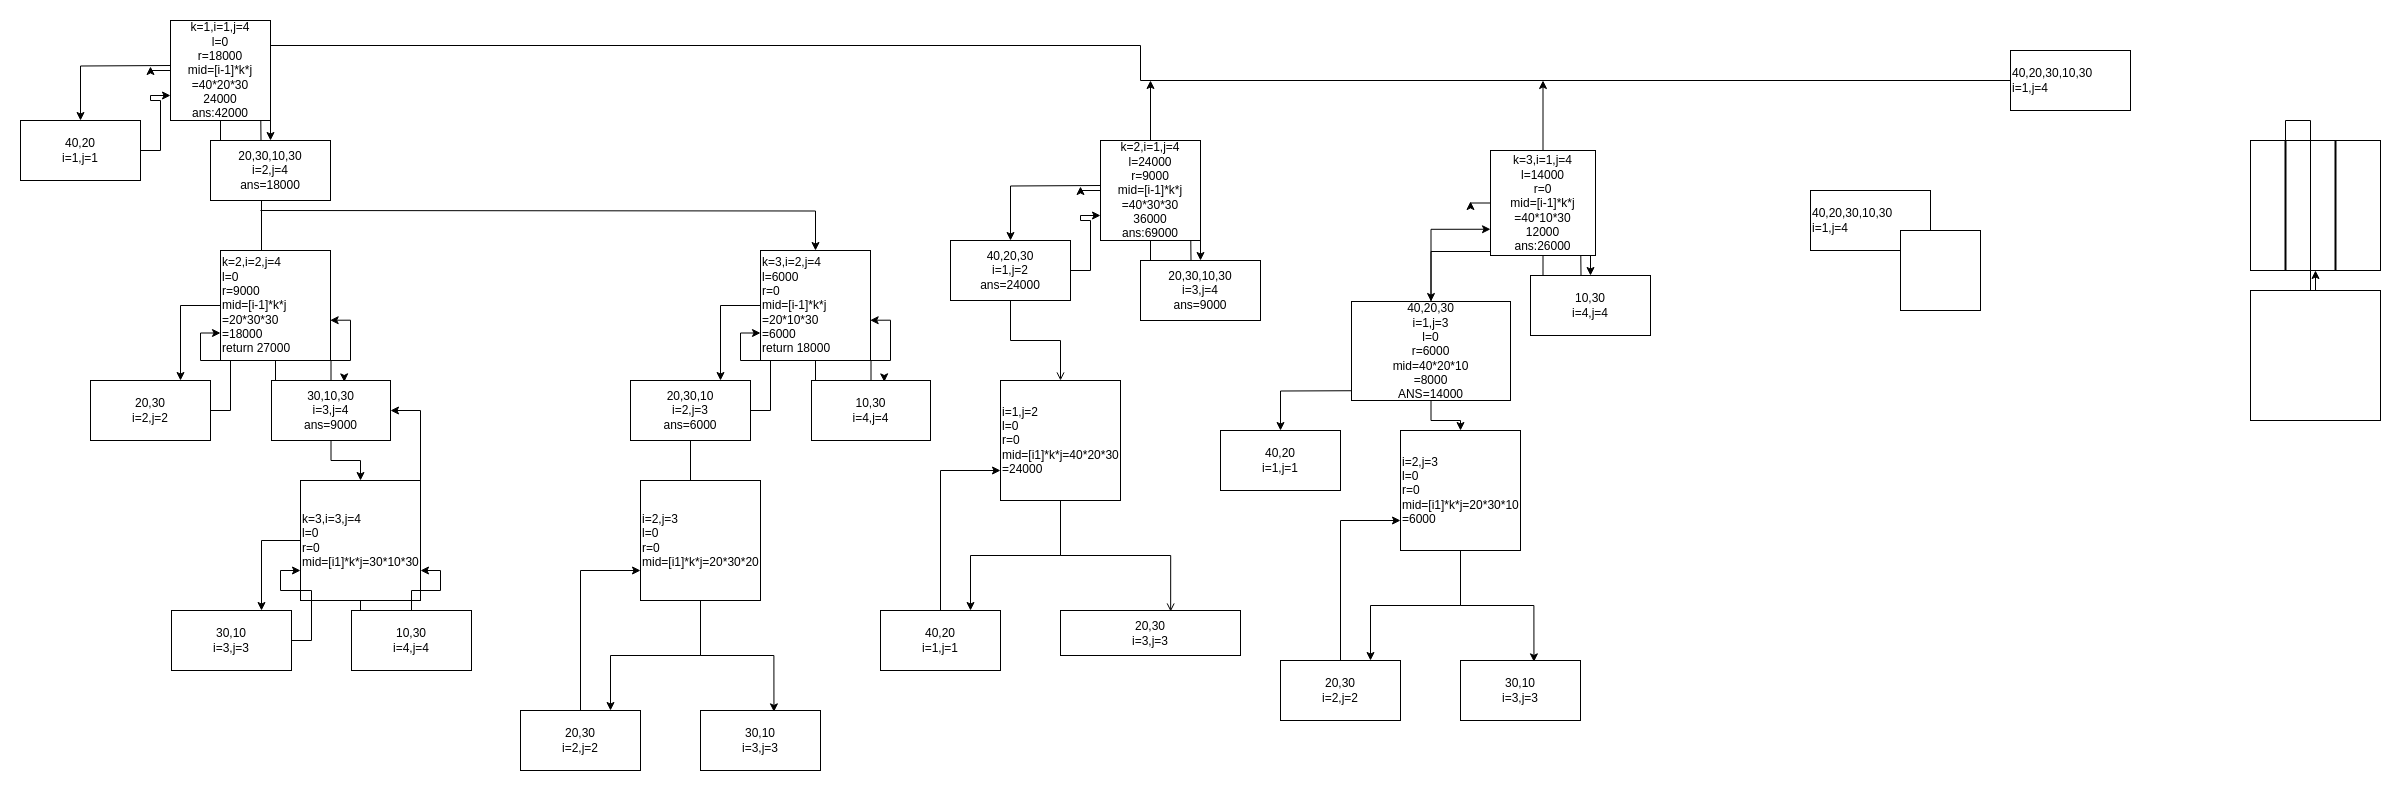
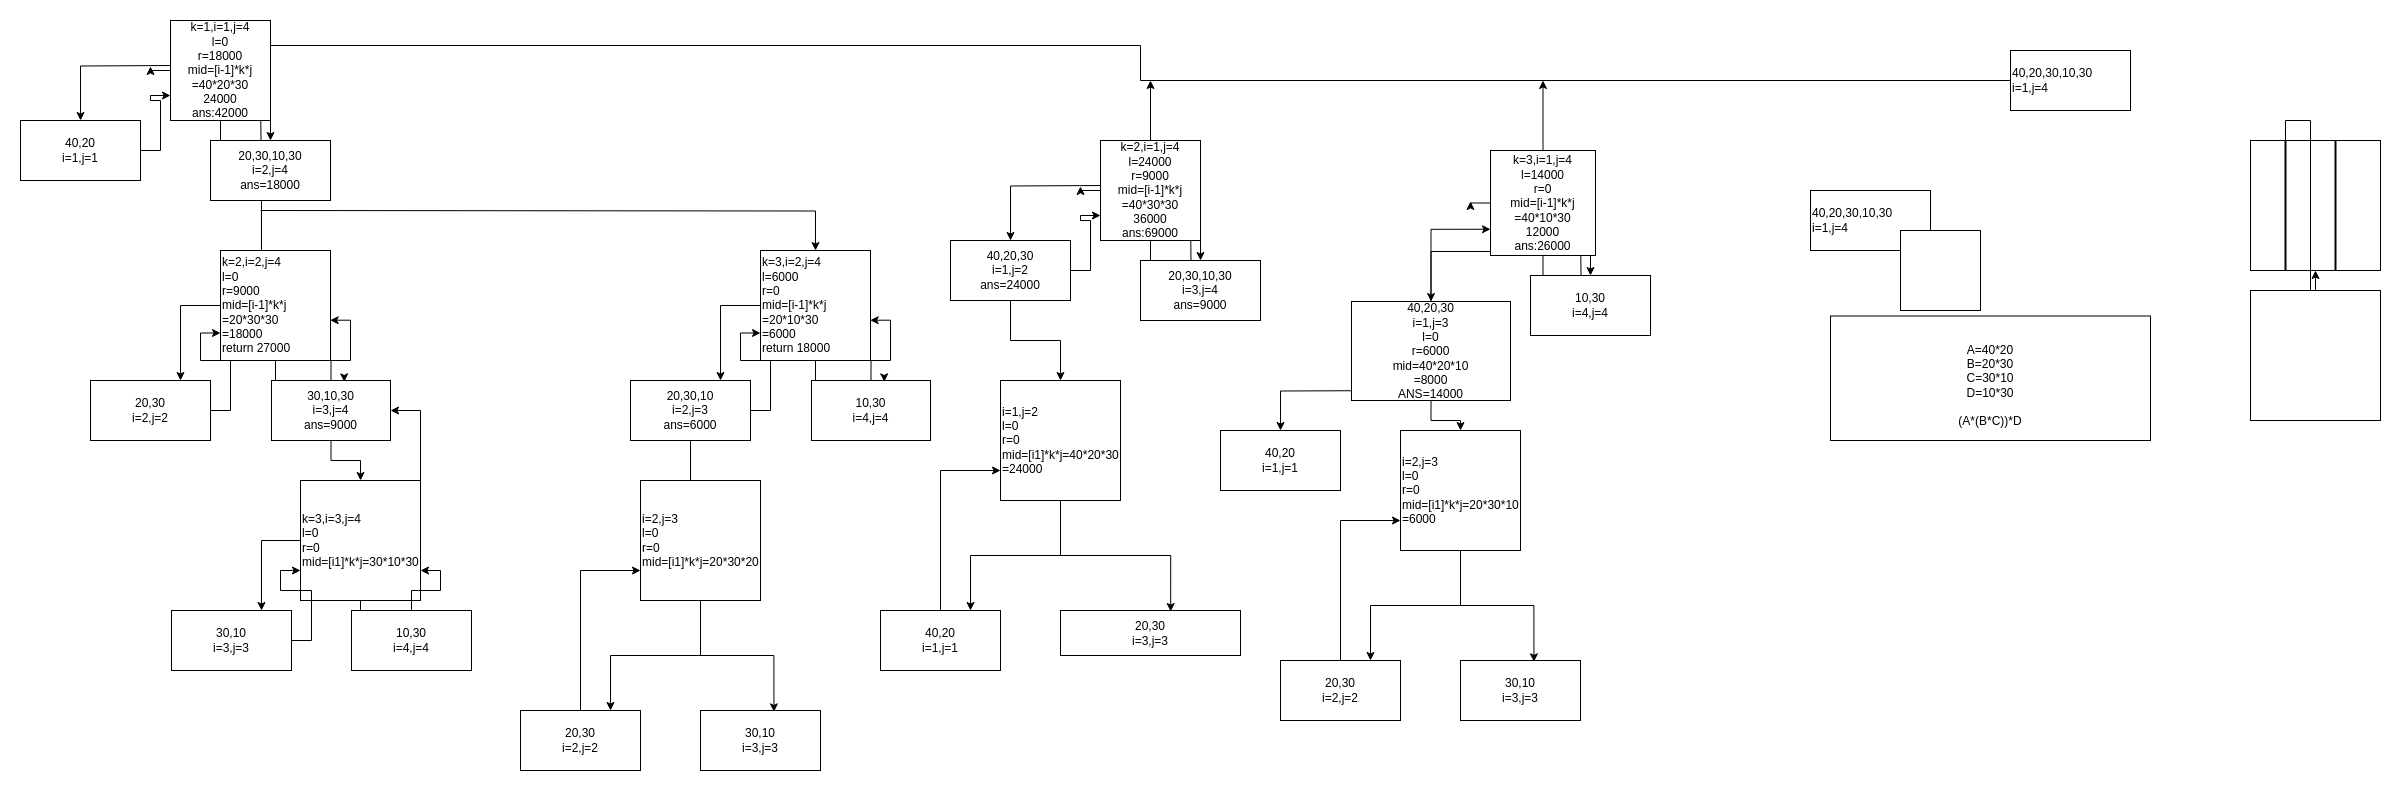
edge "40,20,30 i=1,j=2 ans=24000" -> "i=1,j=2 l=0 r=0 mid=[i1]*k*j=40*20*30 =24000": arrowhead open -> classic
node "A=40*20 B=20*30 C=30*10 D=10*30 (A*(B*C))*D": added
edge "i=1,j=2 l=0 r=0 mid=[i1]*k*j=40*20*30 =24000" -> "20,30 i=3,j=3": arrowhead open -> classic
